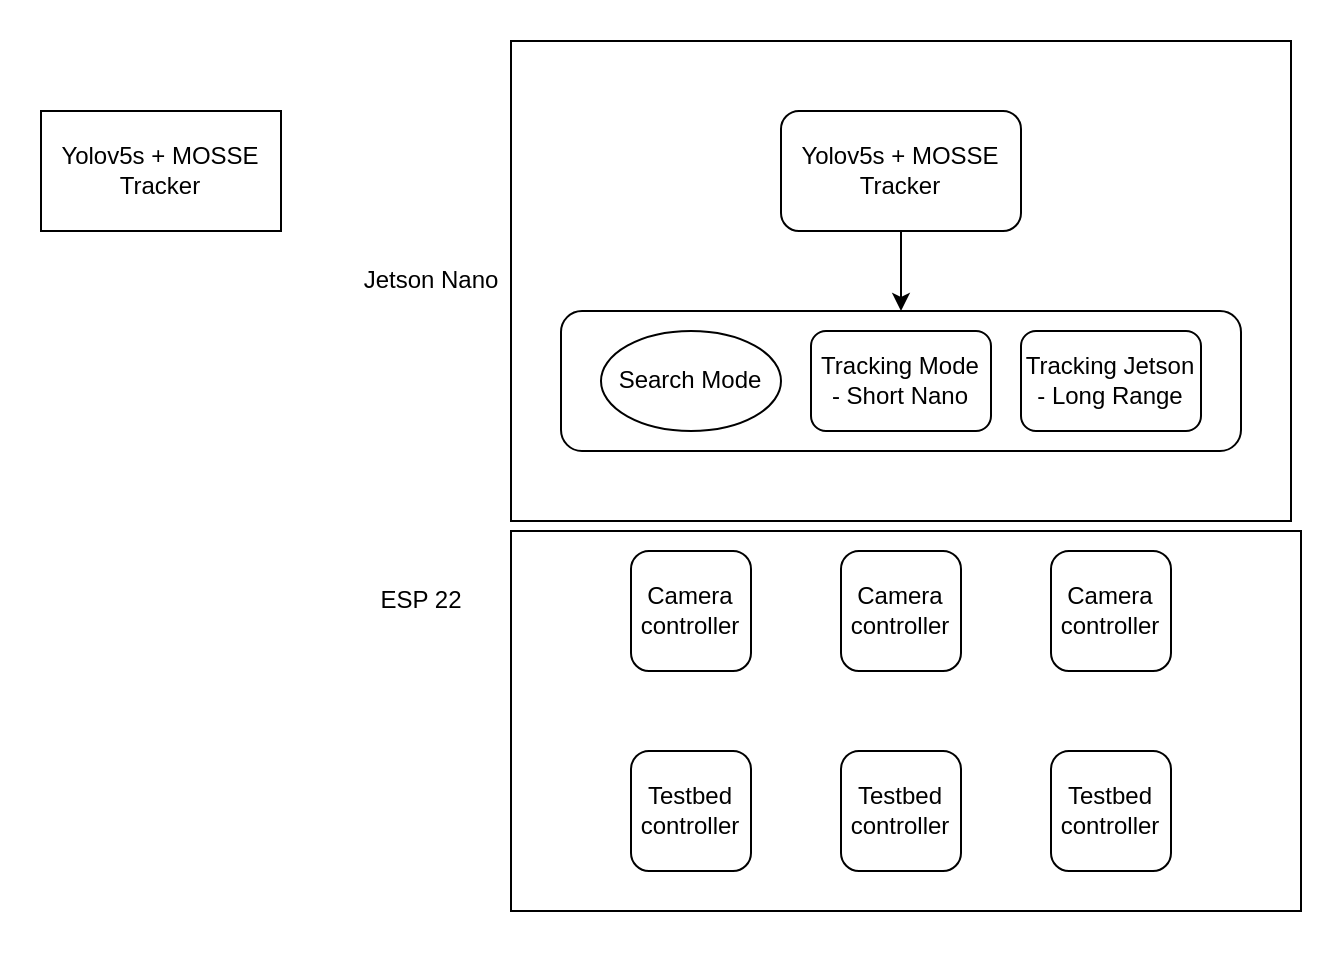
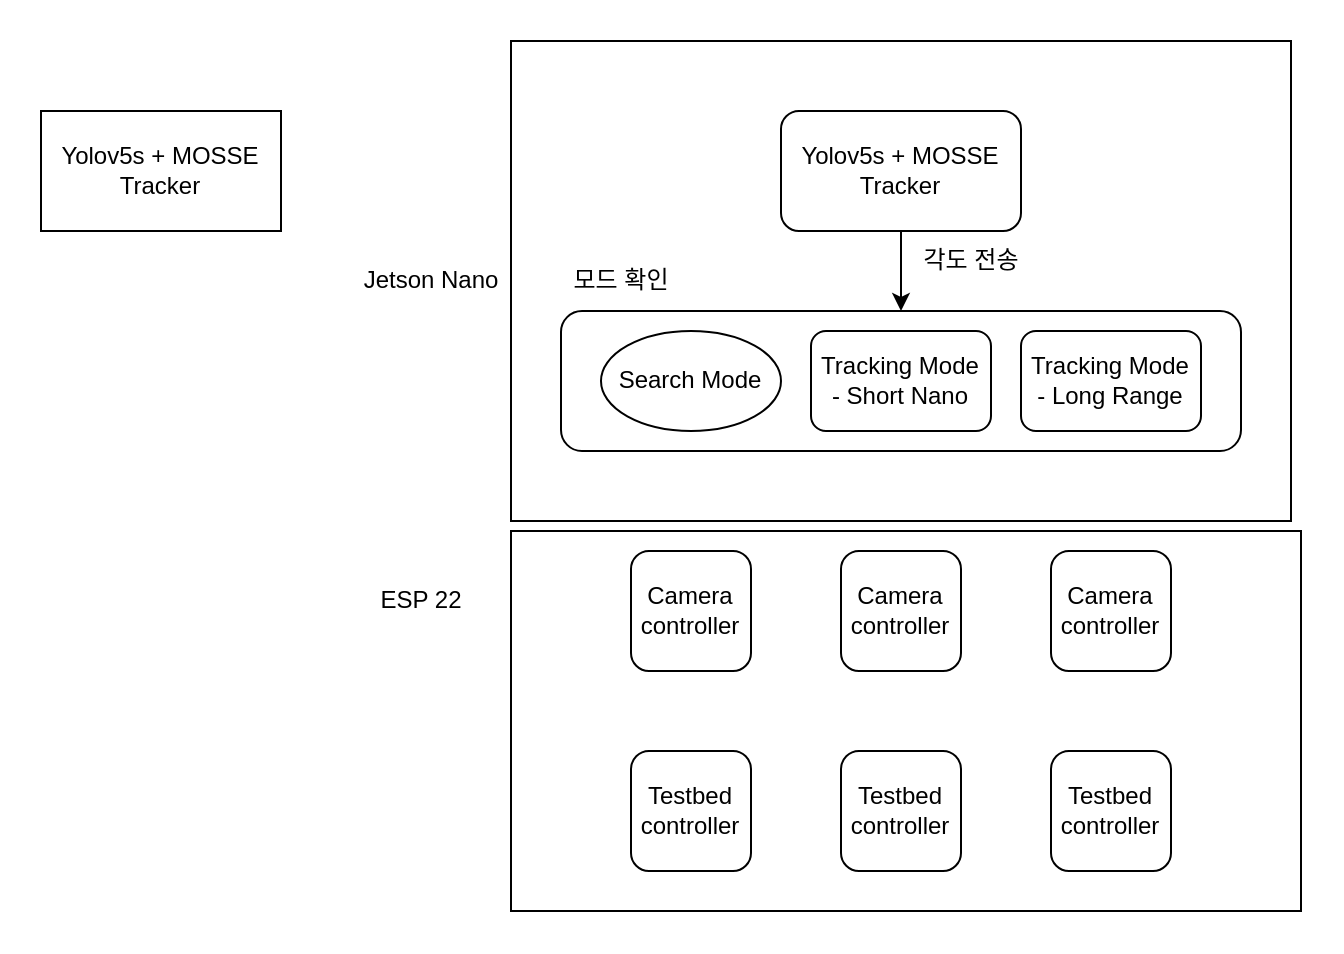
node "각도 전송": added
node "모드 확인": added
node "Tracking Jetson - Long Range": label "Tracking Jetson - Long Range" -> "Tracking Mode - Long Range"
